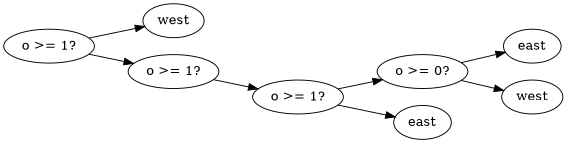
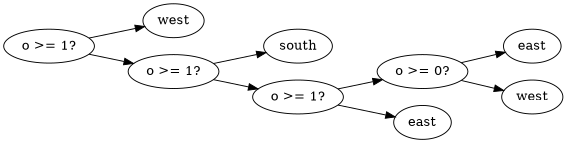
node "south": added
